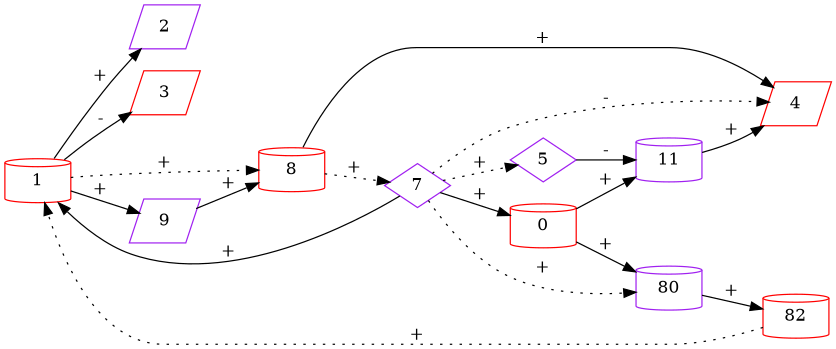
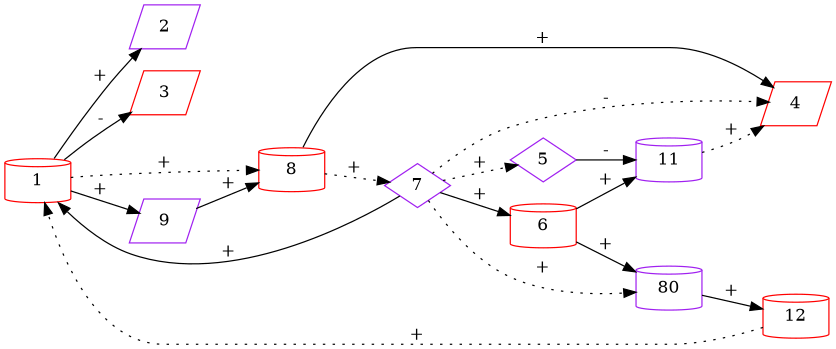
edge "11" -> "4": style solid -> dotted
node "0": label "0" -> "6"
node "82": label "82" -> "12"
